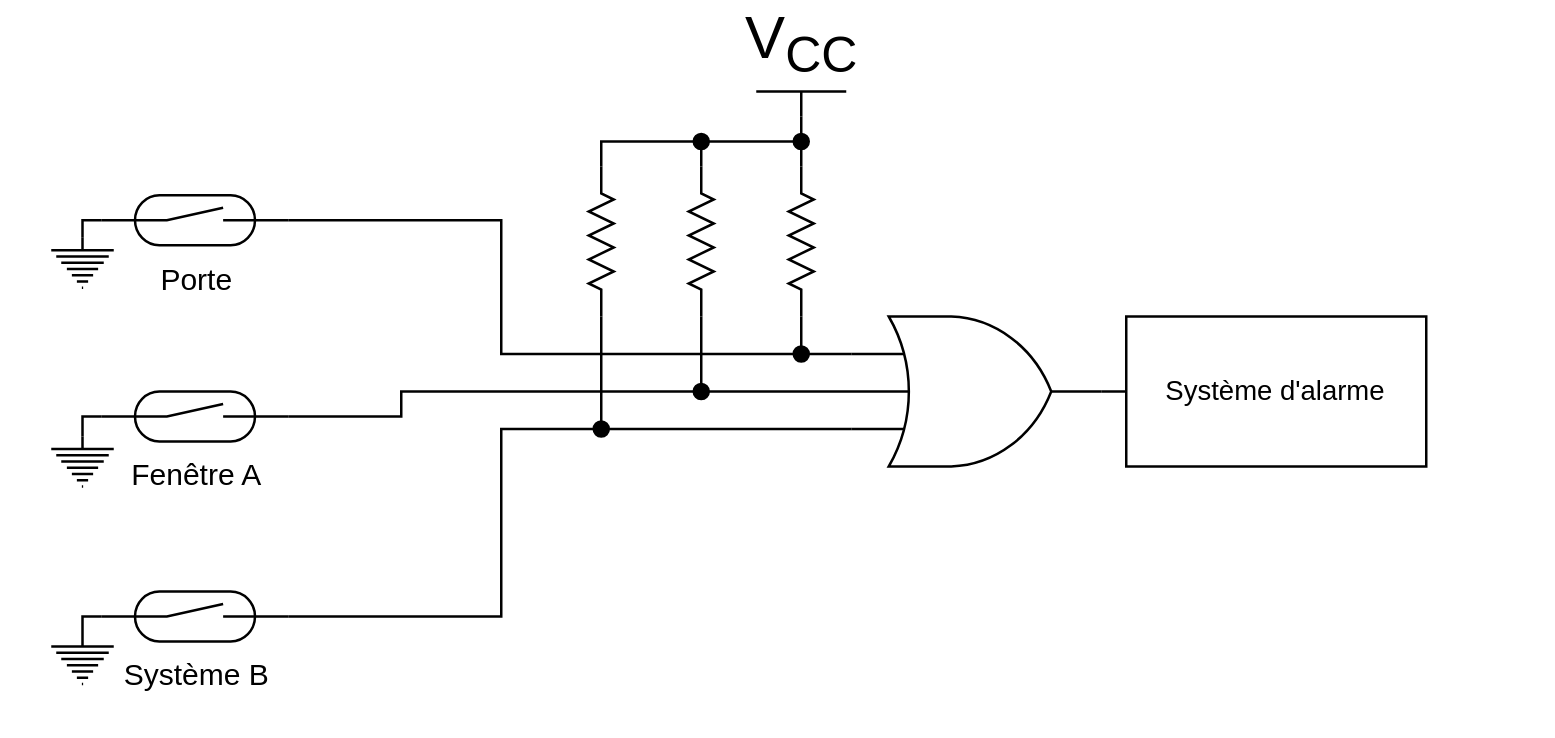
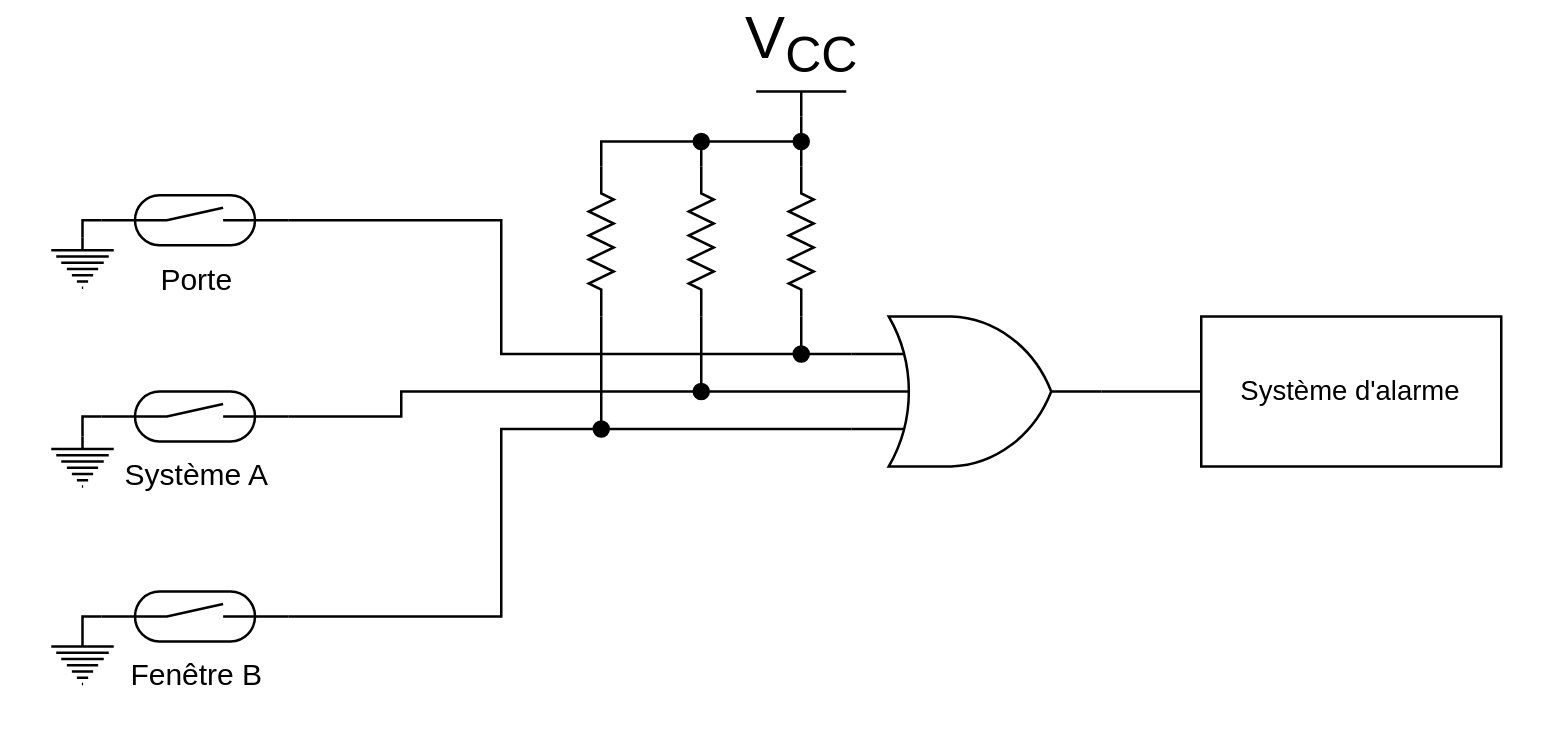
node "Système d'alarme": moved (1276, 391) -> (1351, 391)
node "Fenêtre A": label "Fenêtre A" -> "Système A"
node "Système B": label "Système B" -> "Fenêtre B"
